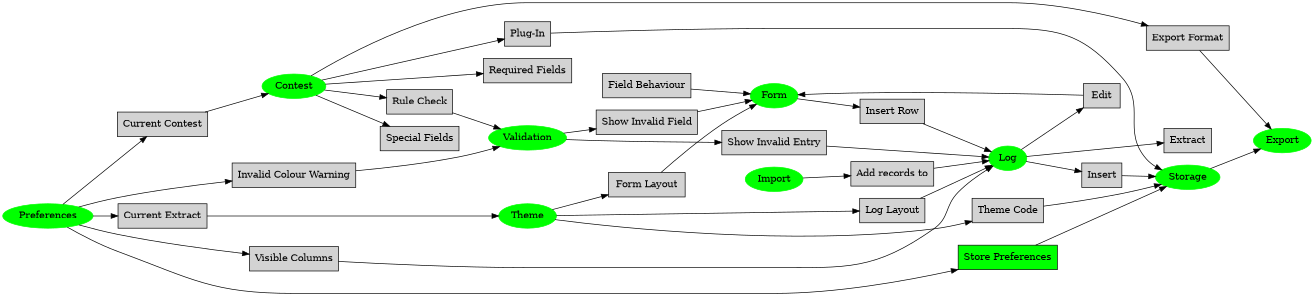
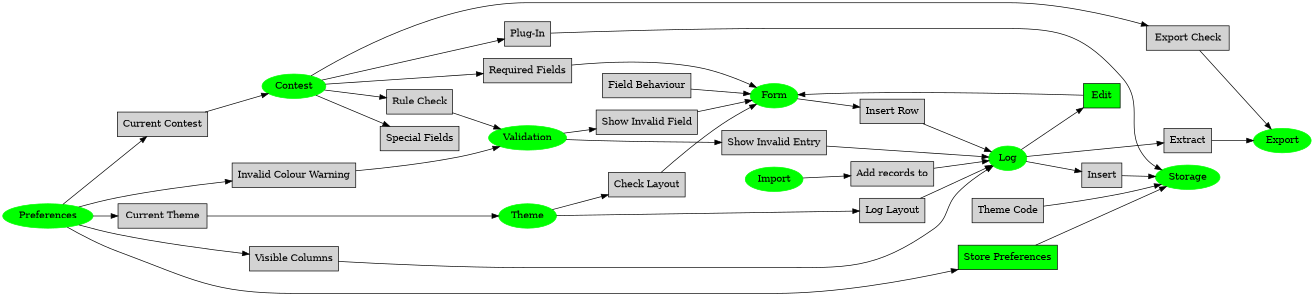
node "Export Format": label "Export Format" -> "Export Check"
edge "Required Fields" -> "Form": added
node "Edit": fillcolor lightgrey -> green
edge "Storage" -> "Export": now "Extract" -> "Export"
node "Form Layout": label "Form Layout" -> "Check Layout"
node "Current Extract": label "Current Extract" -> "Current Theme"
edge "Theme" -> "Theme Code": removed
